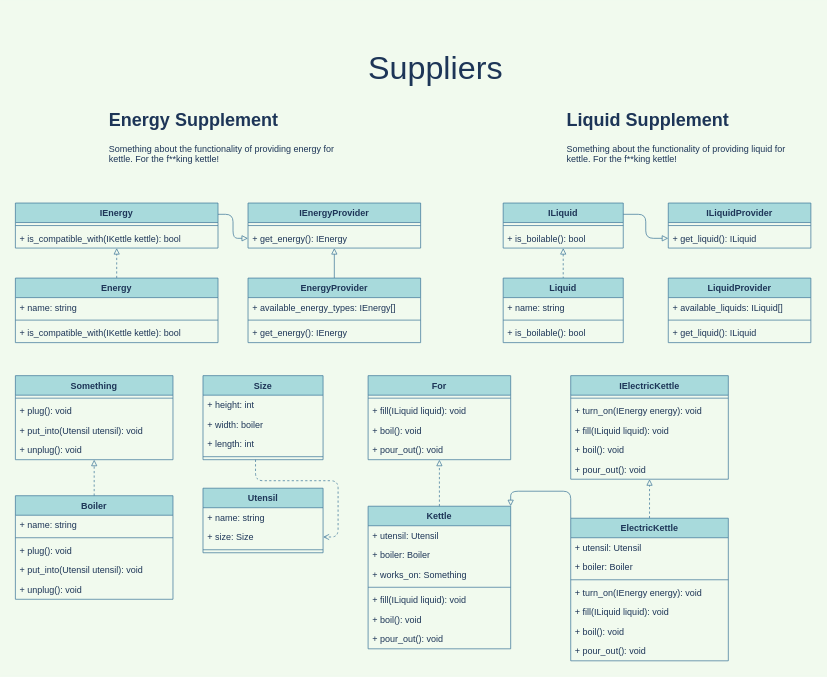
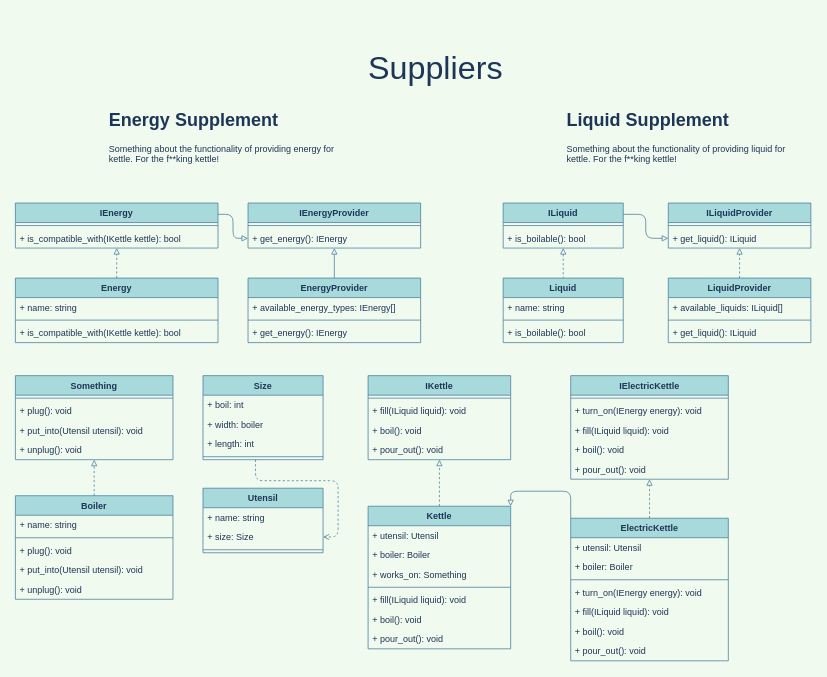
edge "LiquidProvider" -> "ILiquidProvider": added
node "For": label "For" -> "IKettle"
node "+ height: int": label "+ height: int" -> "+ boil: int"
